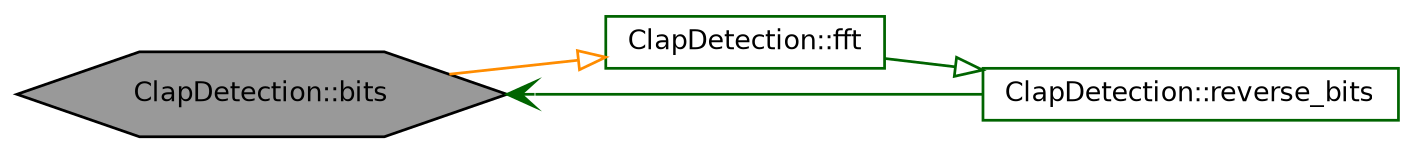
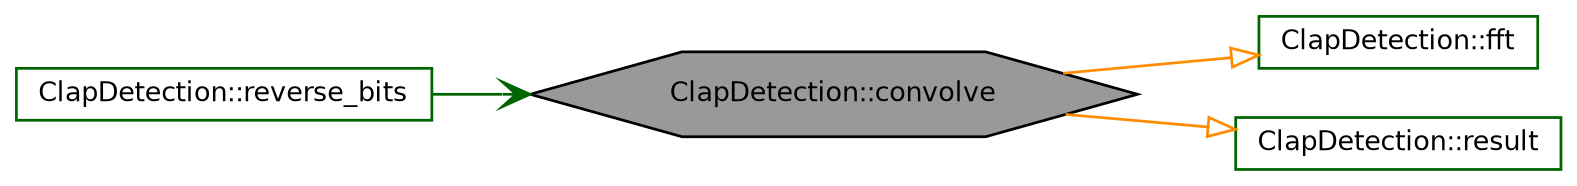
edge "ClapDetection::fft" -> "ClapDetection::reverse_bits": removed
node "ClapDetection::bits": label "ClapDetection::bits" -> "ClapDetection::convolve"
node "ClapDetection::result": added
